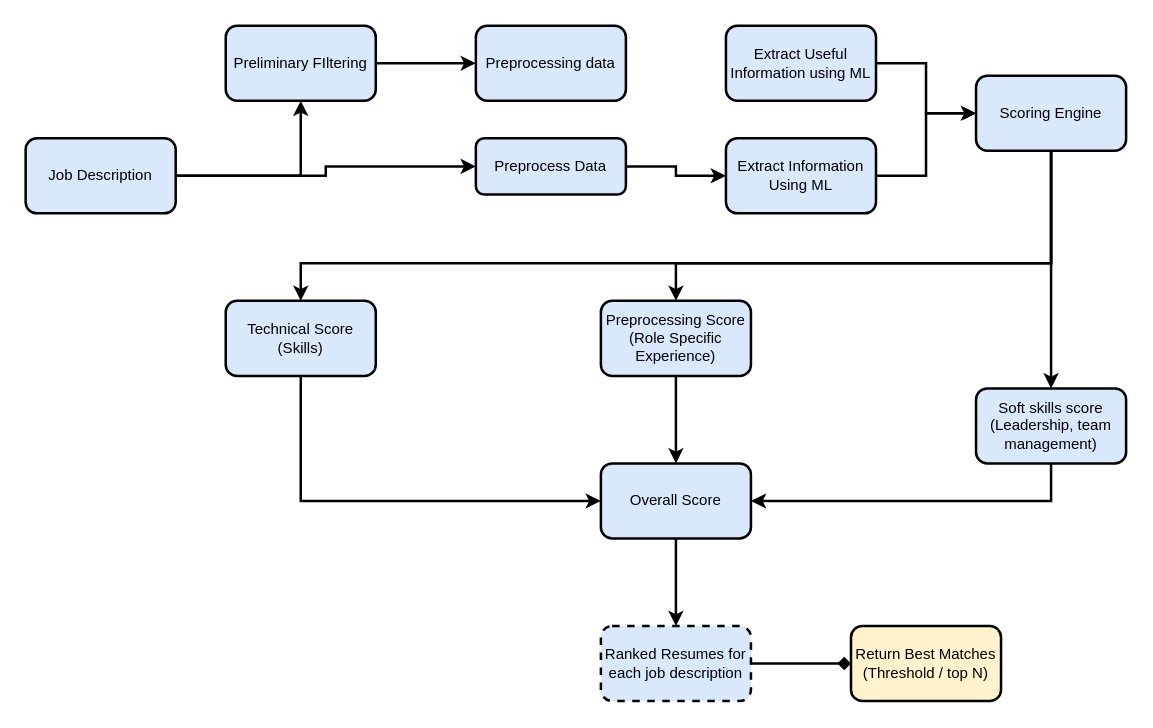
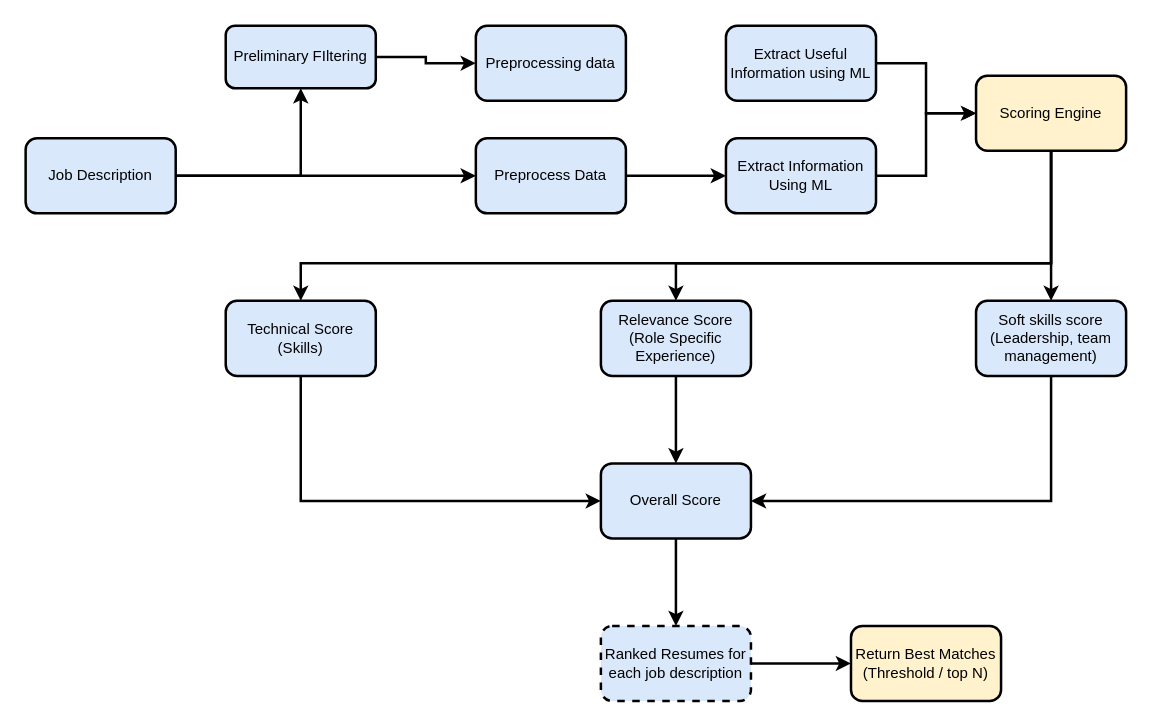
node "Preliminary FIltering": size 150x75 -> 150x63
node "Scoring Engine": fillcolor #dae8fc -> #fff2cc
node "Preprocess Data": size 150x56 -> 150x75
node "Preprocessing Score (Role Specific Experience)": label "Preprocessing Score (Role Specific Experience)" -> "Relevance Score (Role Specific Experience)"
node "Soft skills score (Leadership, team management)": moved (1051, 426) -> (1051, 338)
edge "Ranked Resumes for each job description" -> "Return Best Matches (Threshold / top N)": arrowhead diamond -> classic
